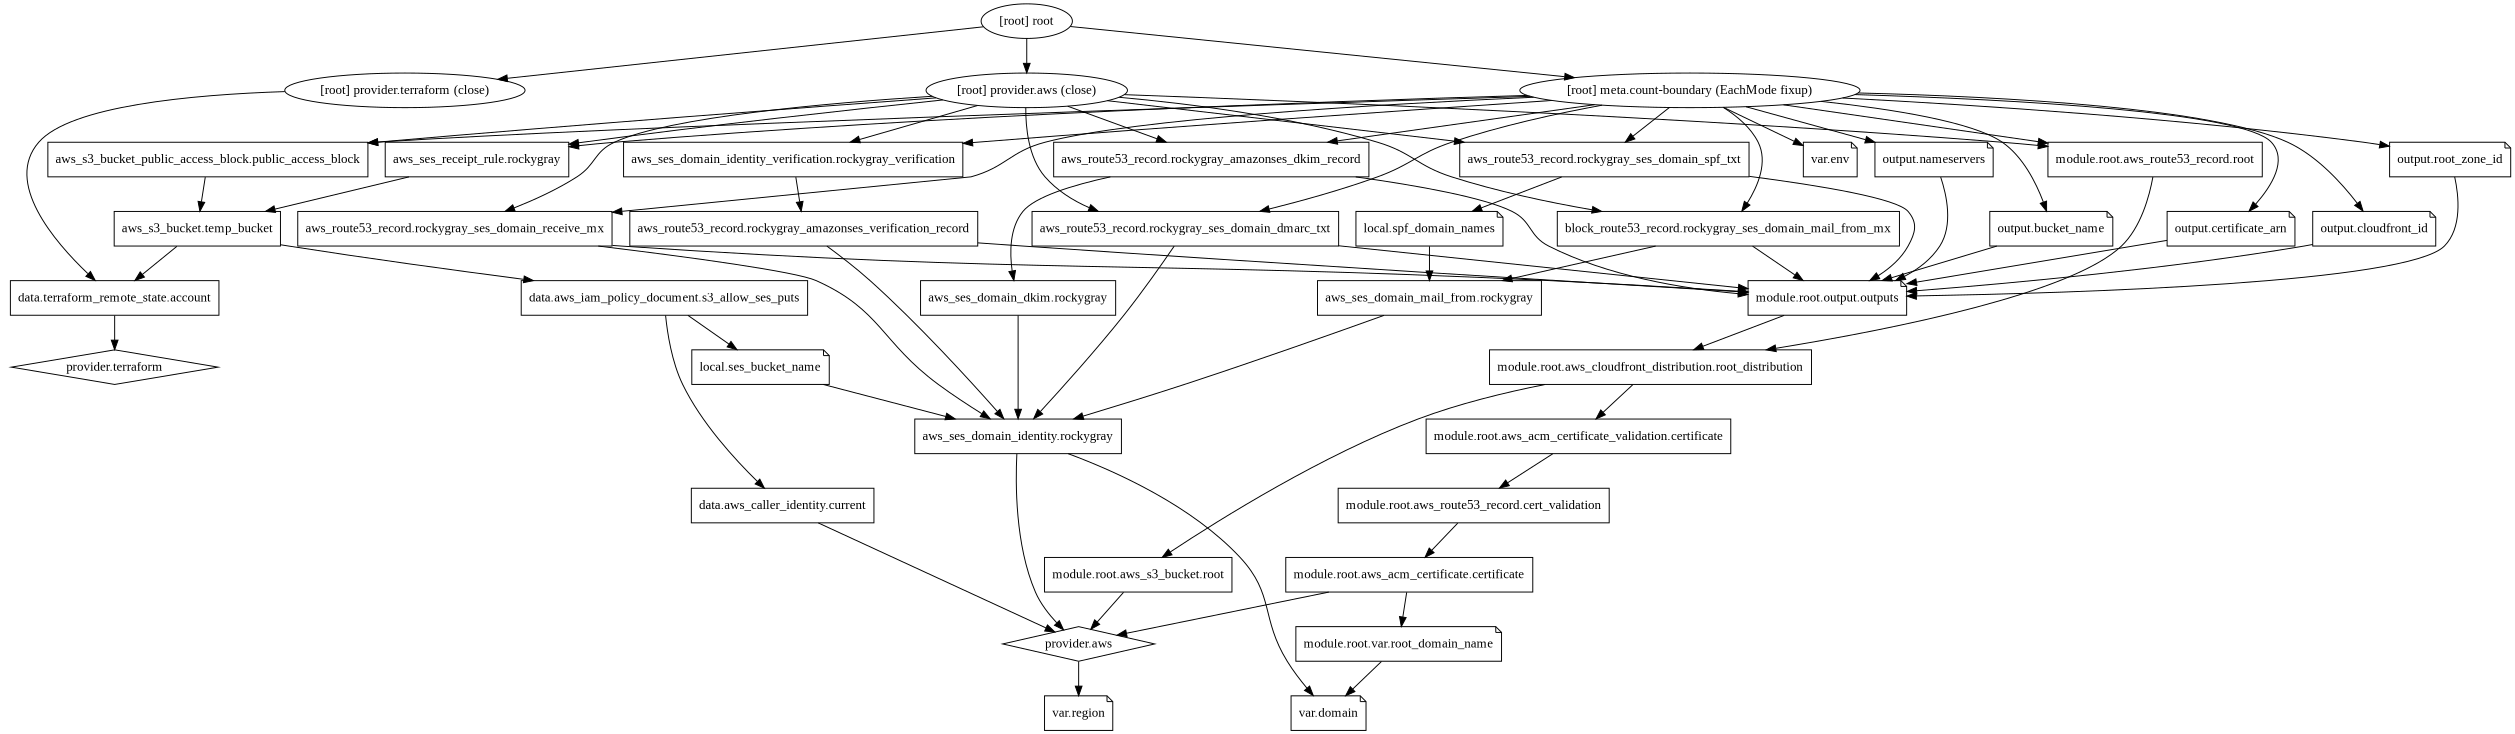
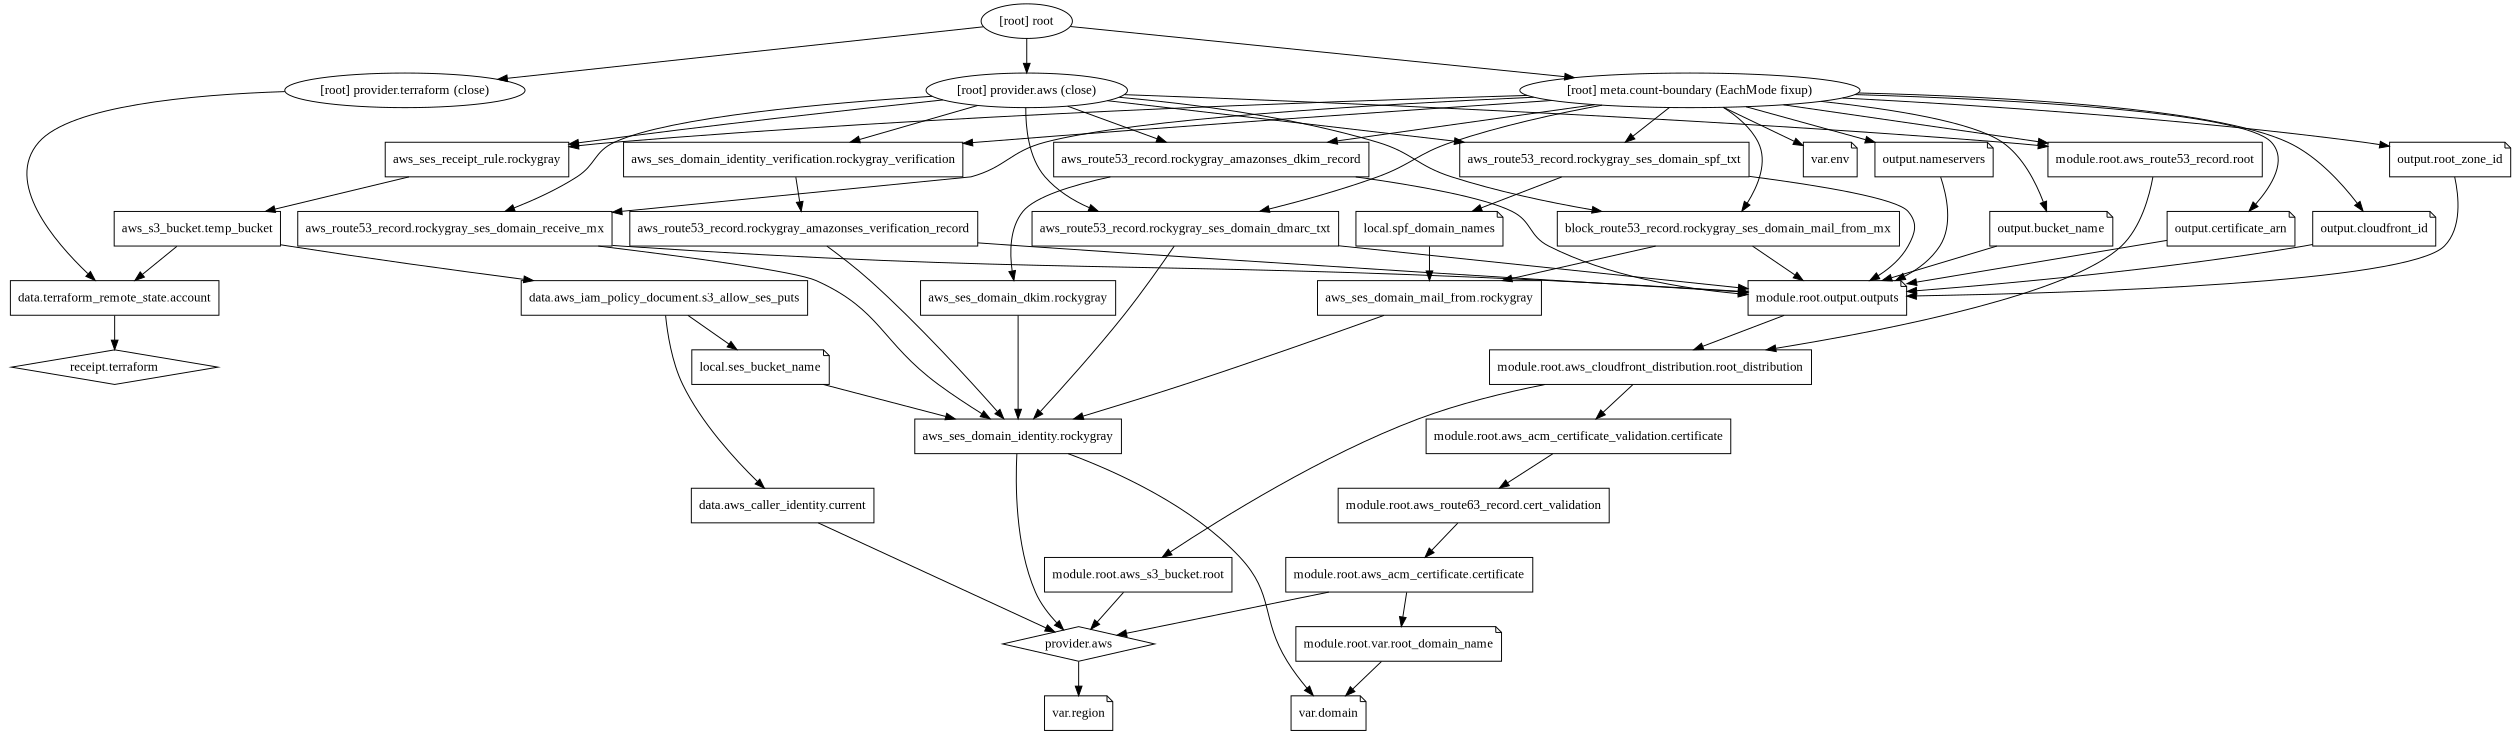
node "aws_s3_bucket_public_access_block.public_access_block": removed
node "provider.terraform": label "provider.terraform" -> "receipt.terraform"
node "module.root.aws_route53_record.cert_validation": label "module.root.aws_route53_record.cert_validation" -> "module.root.aws_route63_record.cert_validation"
